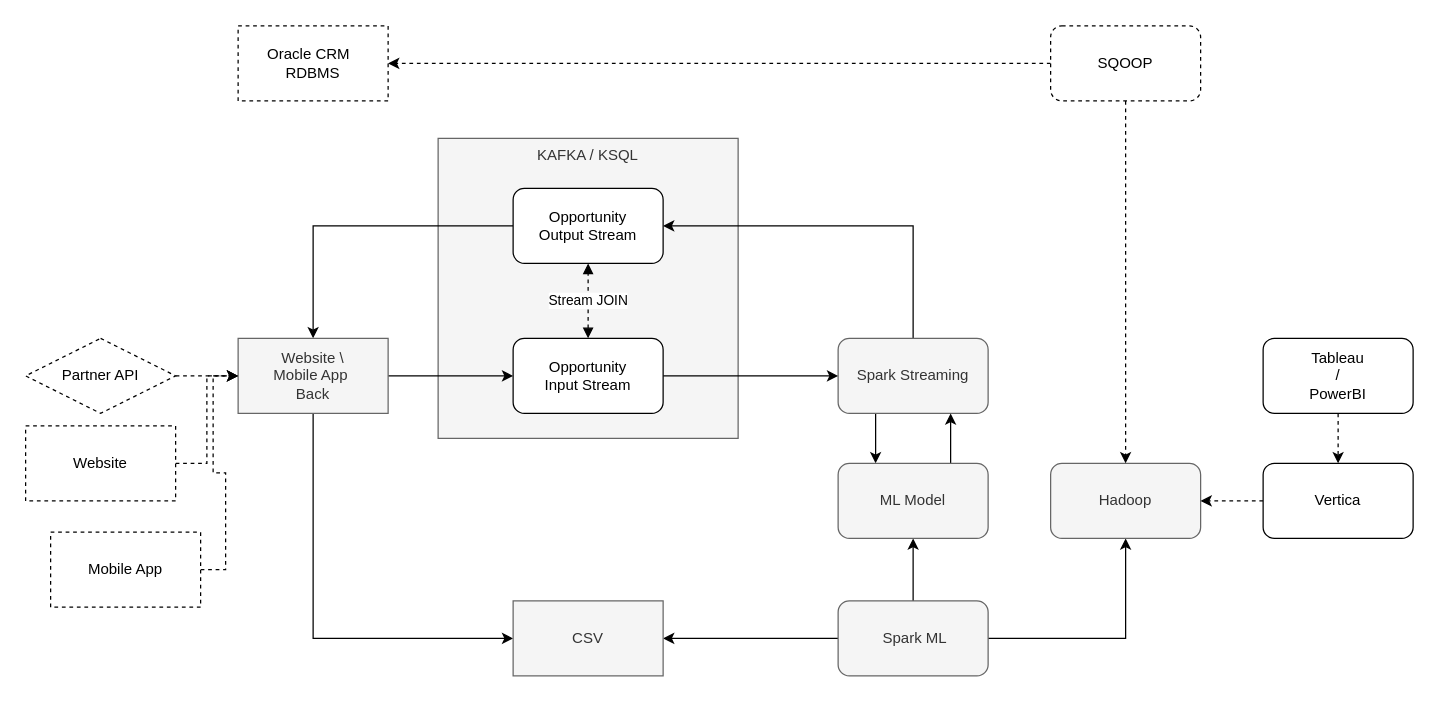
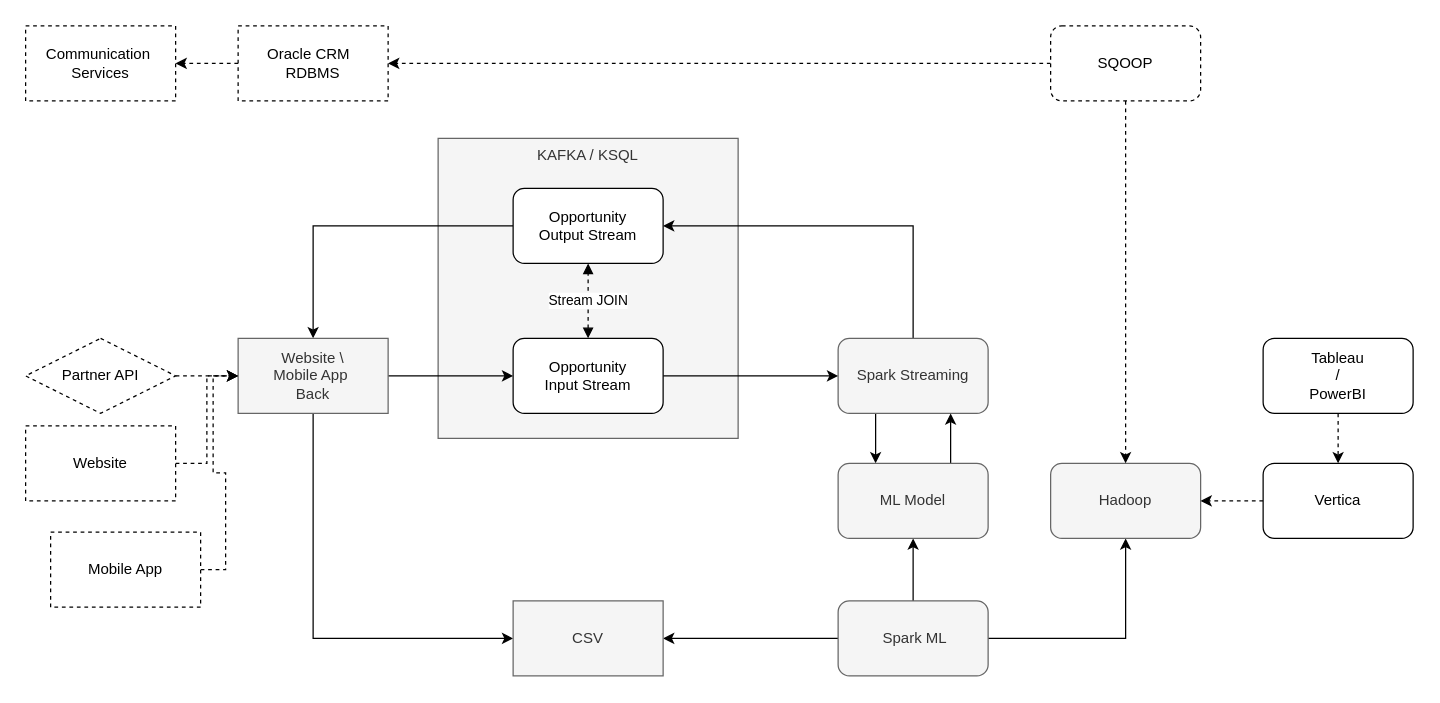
node "Communication Services": added
edge "Oracle CRM RDBMS" -> "Communication Services": added
